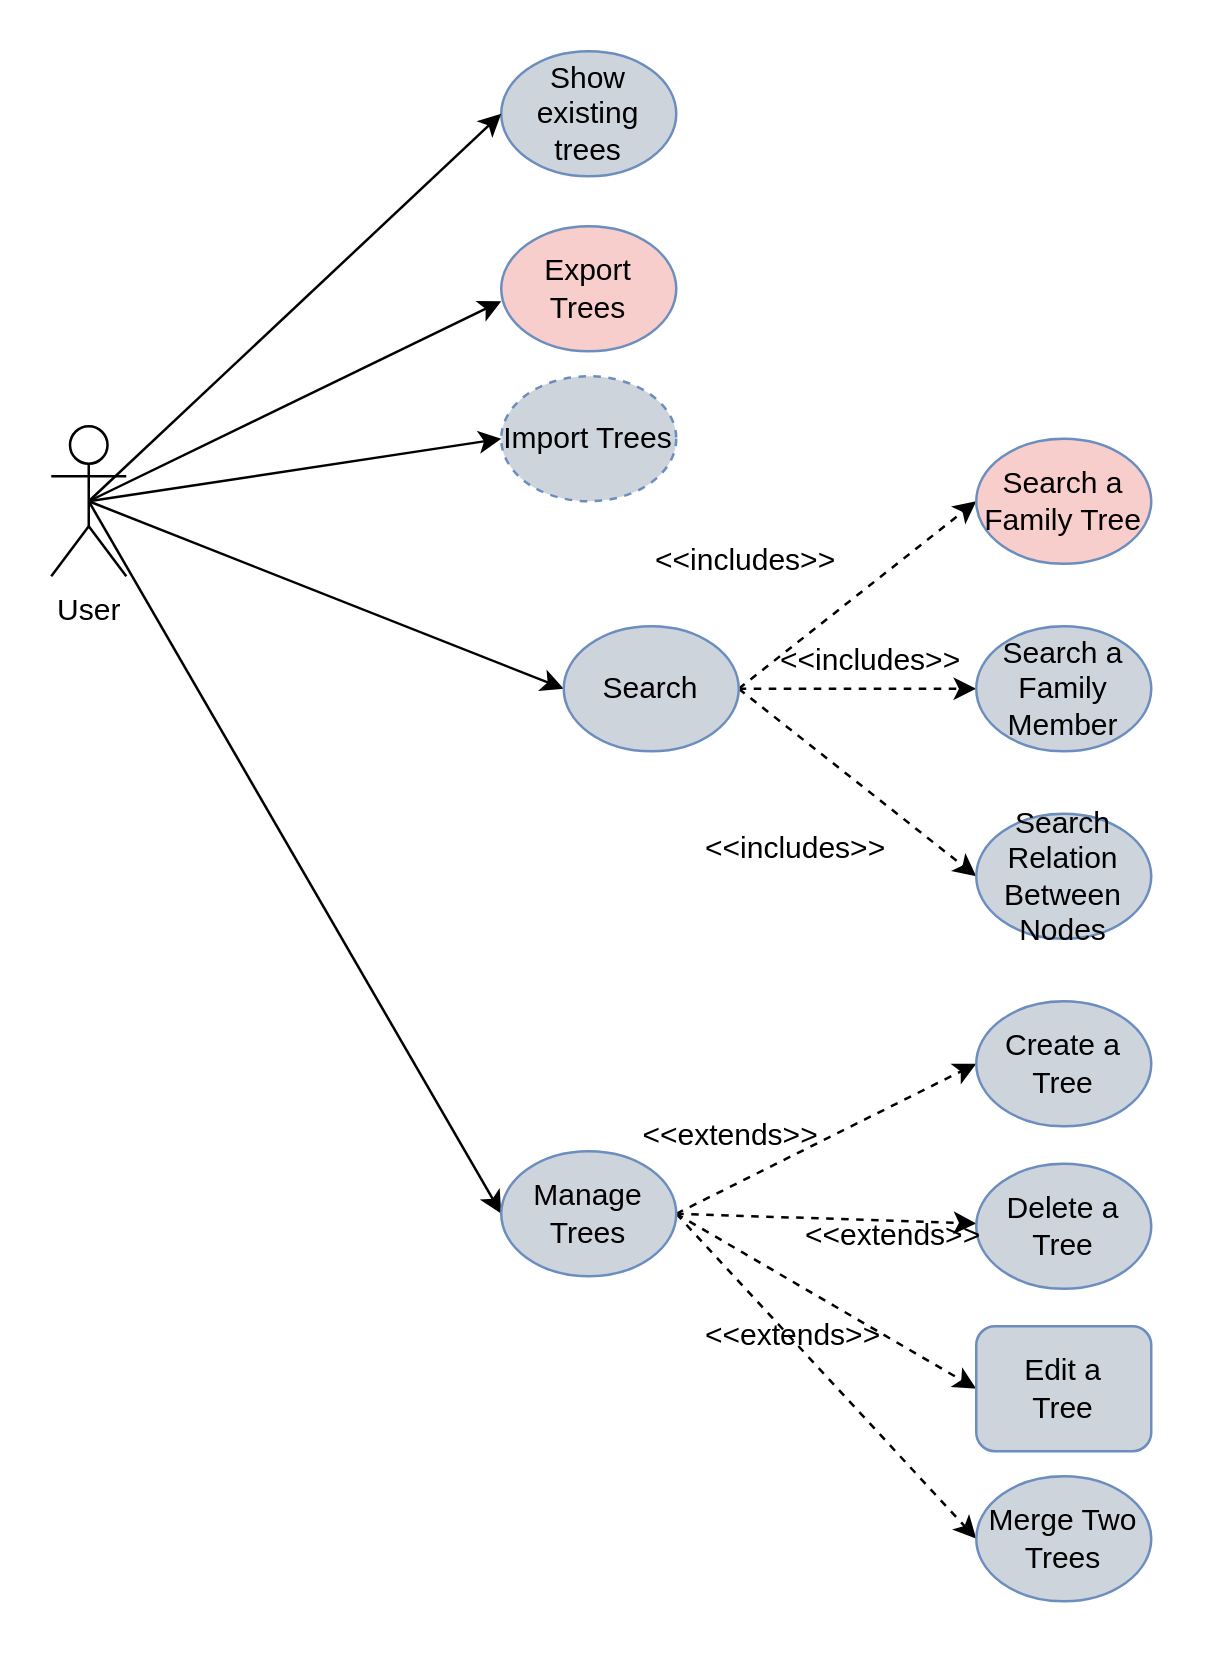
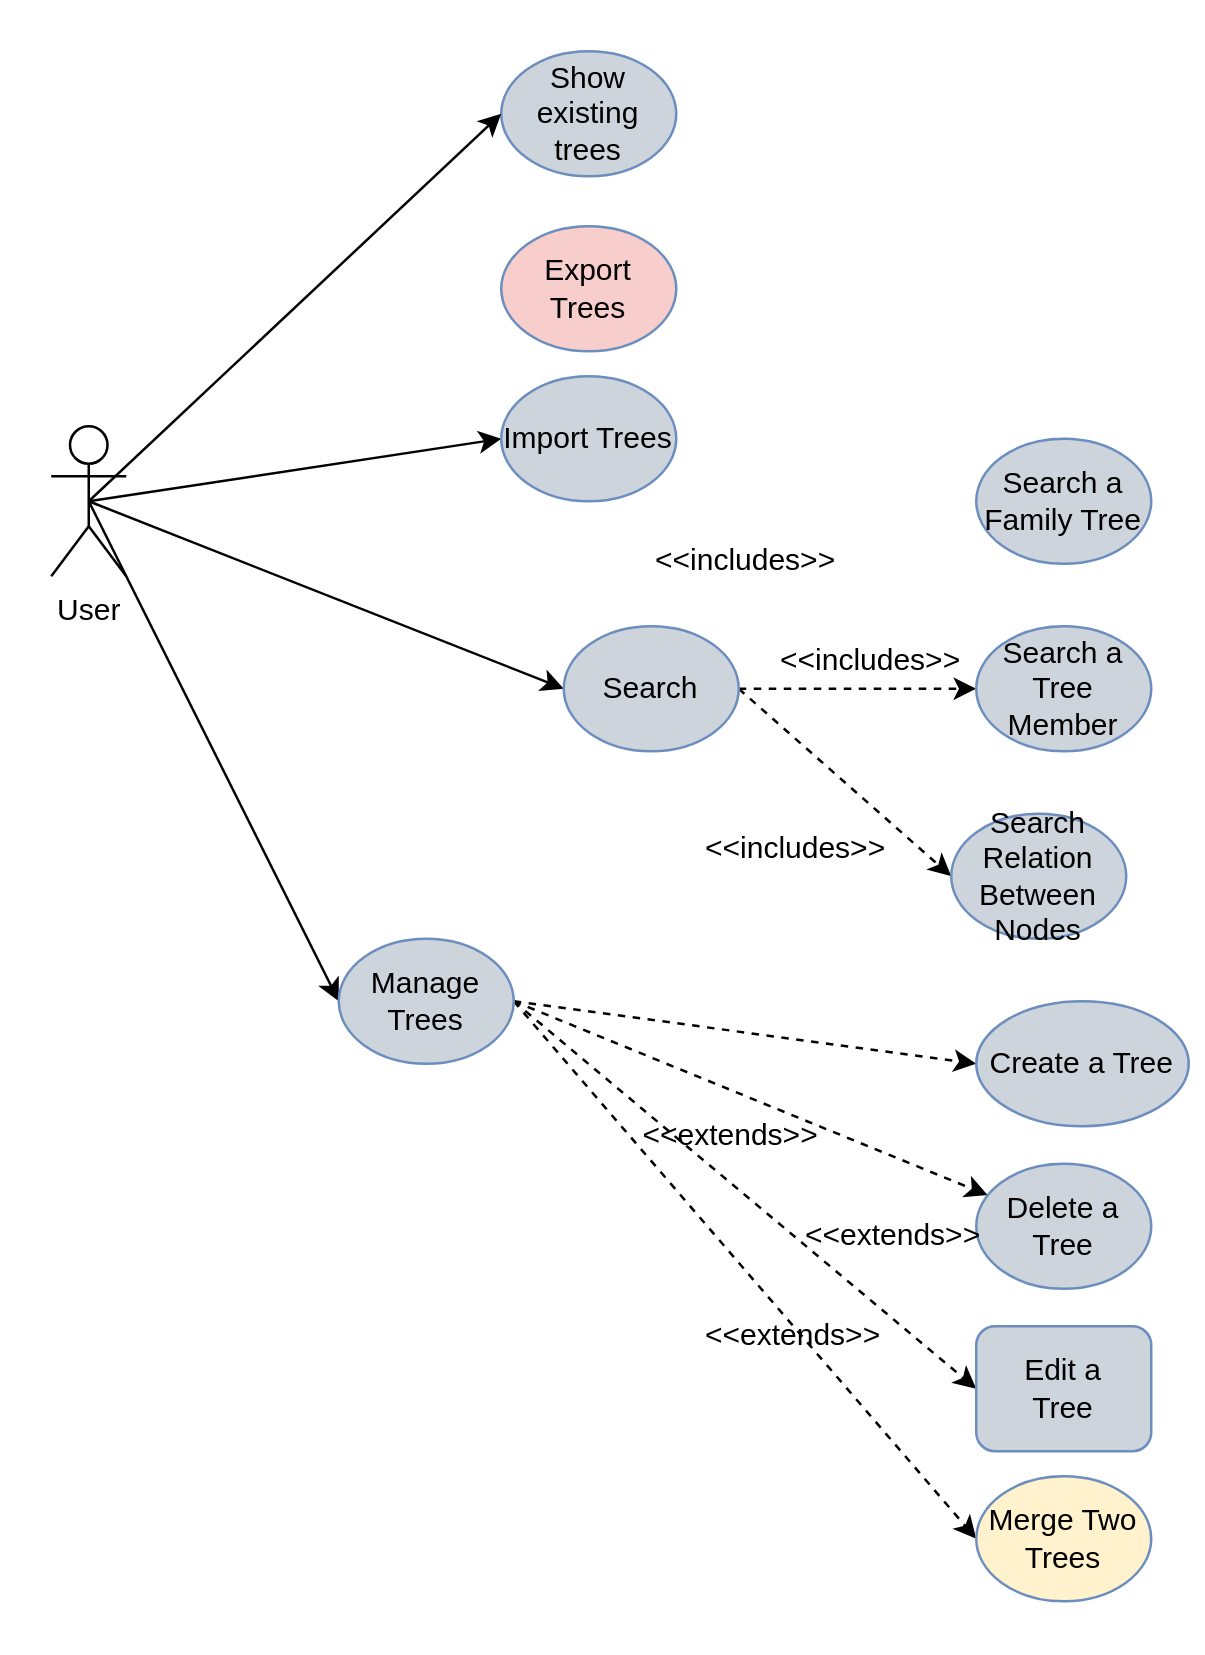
edge "User" -> "Export Trees": removed
node "Import Trees": style dashed -> solid
node "Search a Family Tree": fillcolor #f8cecc -> #ced4db
edge "Search" -> "Search a Family Tree": removed
node "Search a Family Member": label "Search a Family Member" -> "Search a Tree Member"
node "Search Relation Between Nodes": moved (1064, 876) -> (1039, 876)
node "Create a Tree": size 175x125 -> 213x125
node "Manage Trees": moved (589, 1214) -> (426, 1001)
node "Merge Two Trees": fillcolor #ced4db -> #fff2cc
